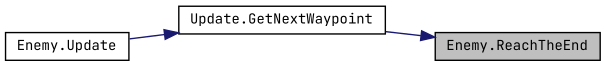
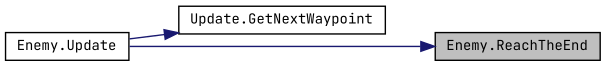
edge "Update.GetNextWaypoint" -> "Enemy.ReachTheEnd": now "Enemy.Update" -> "Enemy.ReachTheEnd"
